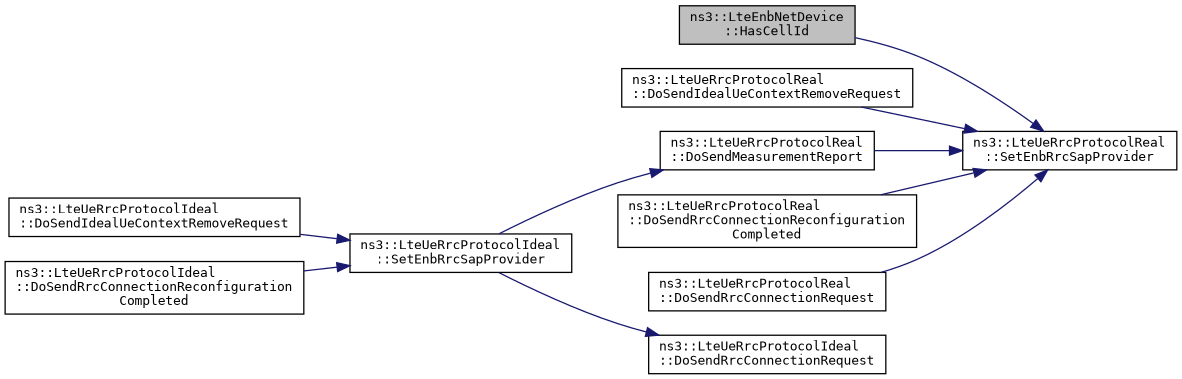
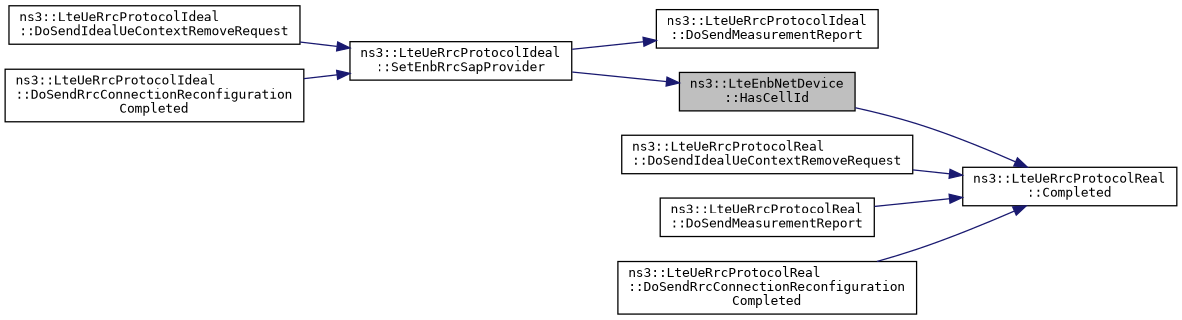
node "ns3::LteUeRrcProtocolReal ::SetEnbRrcSapProvider": label "ns3::LteUeRrcProtocolReal ::SetEnbRrcSapProvider" -> "ns3::LteUeRrcProtocolReal ::Completed"
edge "ns3::LteUeRrcProtocolIdeal ::SetEnbRrcSapProvider" -> "ns3::LteUeRrcProtocolReal ::DoSendMeasurementReport": now "ns3::LteUeRrcProtocolIdeal ::SetEnbRrcSapProvider" -> "ns3::LteEnbNetDevice ::HasCellId"
node "ns3::LteUeRrcProtocolReal ::DoSendRrcConnectionRequest": removed
node "ns3::LteUeRrcProtocolIdeal ::DoSendRrcConnectionRequest": label "ns3::LteUeRrcProtocolIdeal ::DoSendRrcConnectionRequest" -> "ns3::LteUeRrcProtocolIdeal ::DoSendMeasurementReport"
